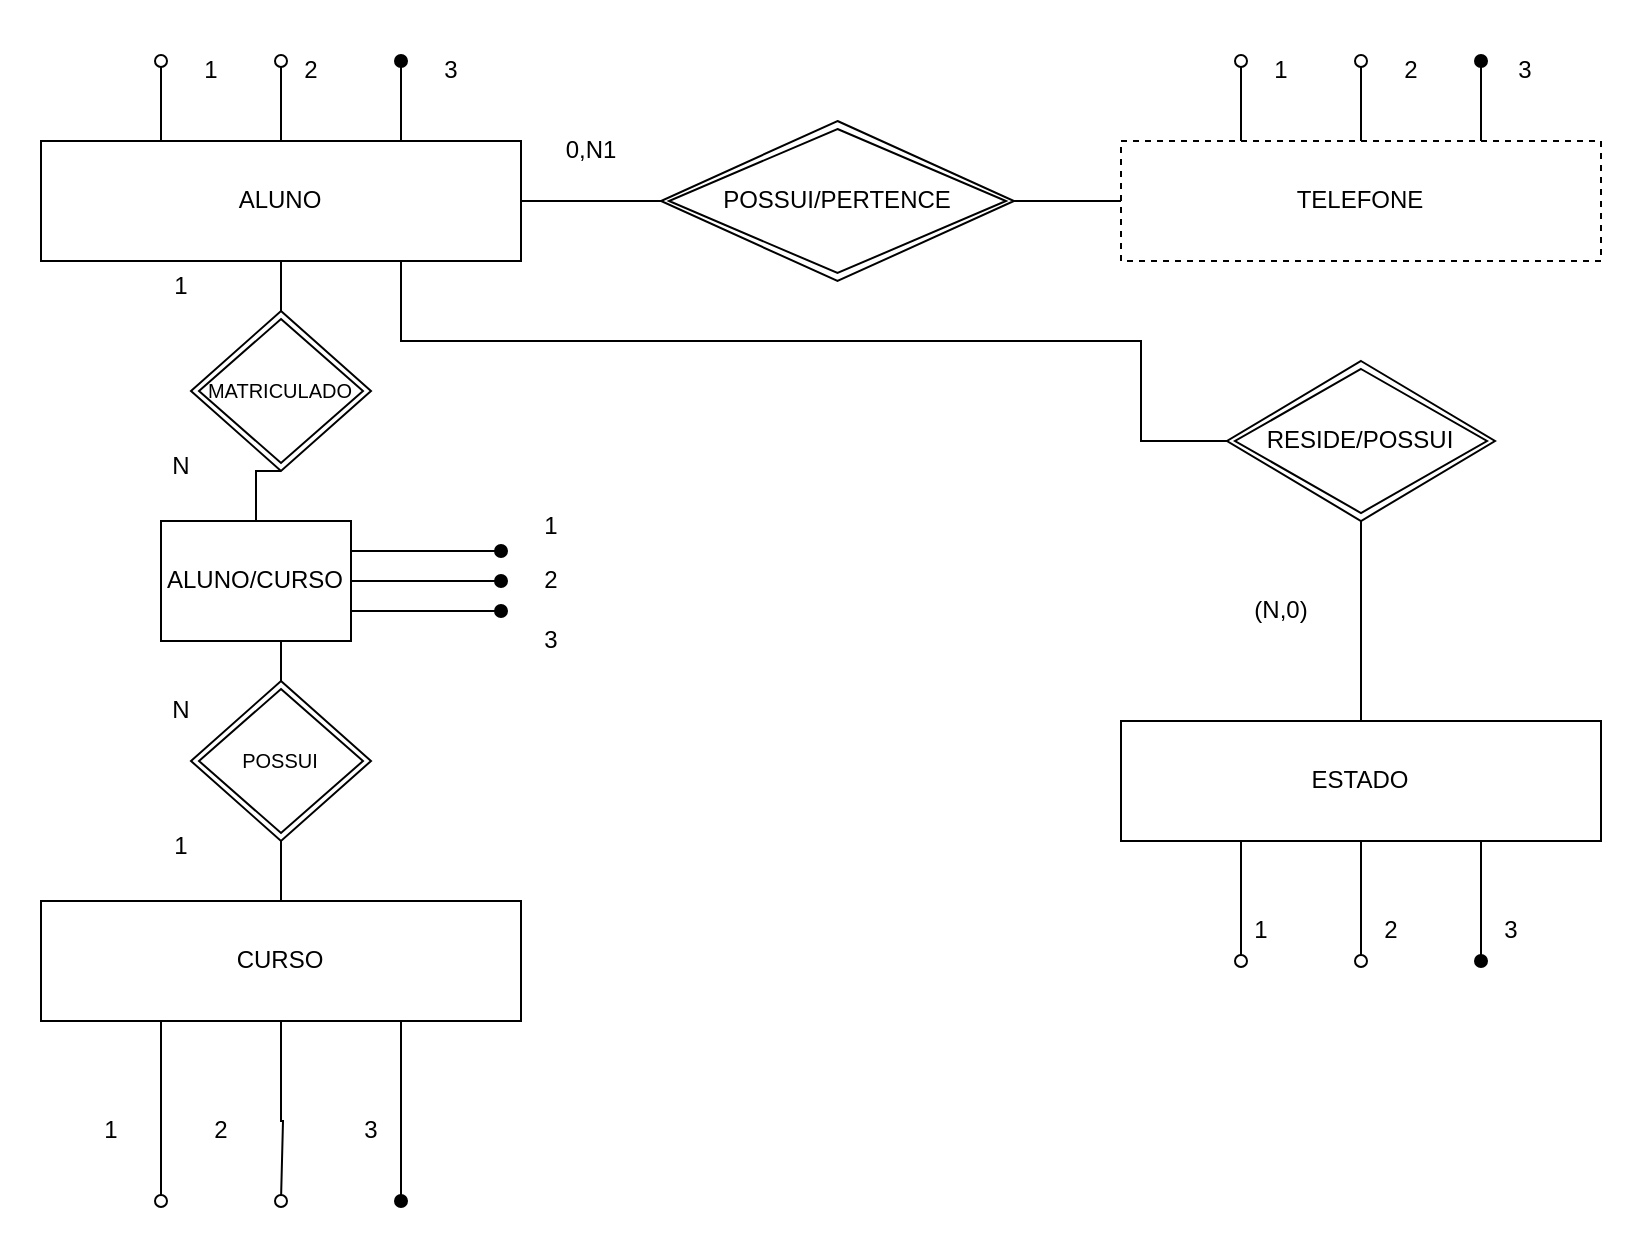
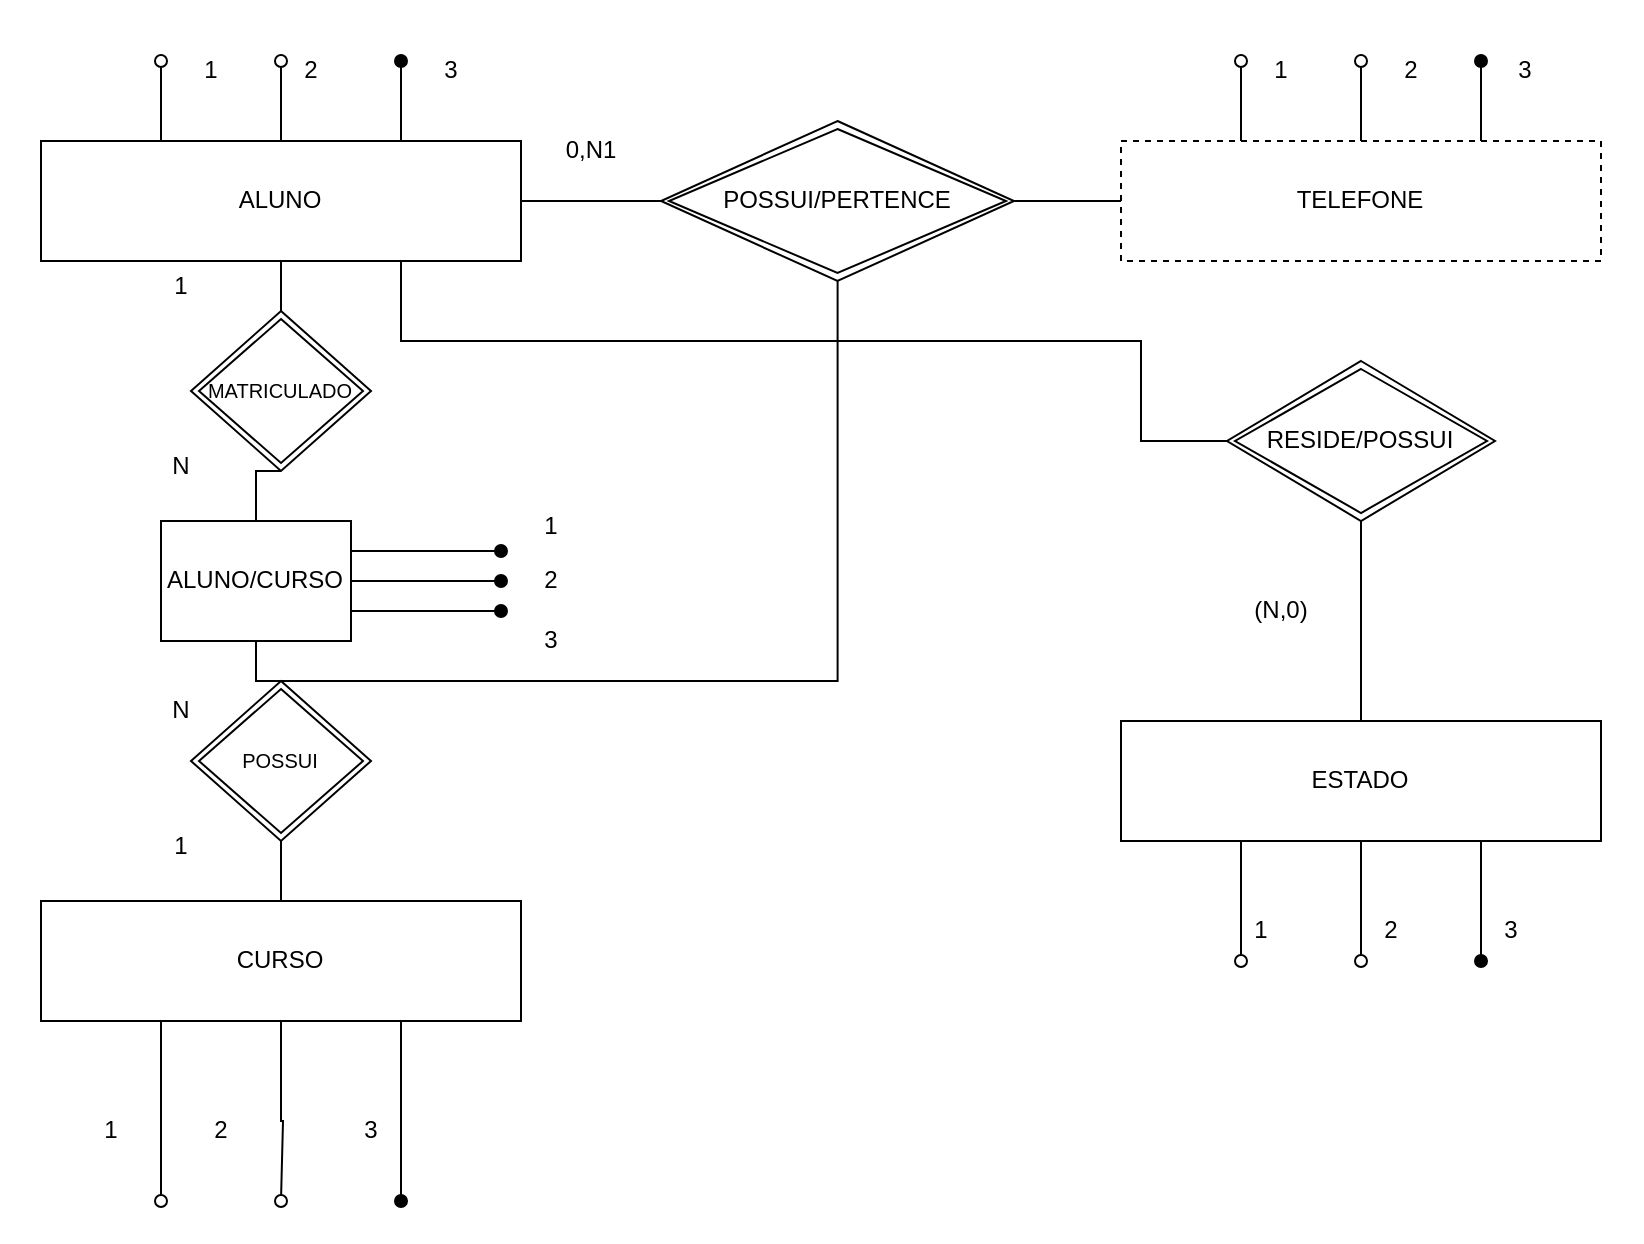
edge "ALUNO/CURSO" -- "POSSUI": now "ALUNO/CURSO" -- "POSSUI/PERTENCE"
